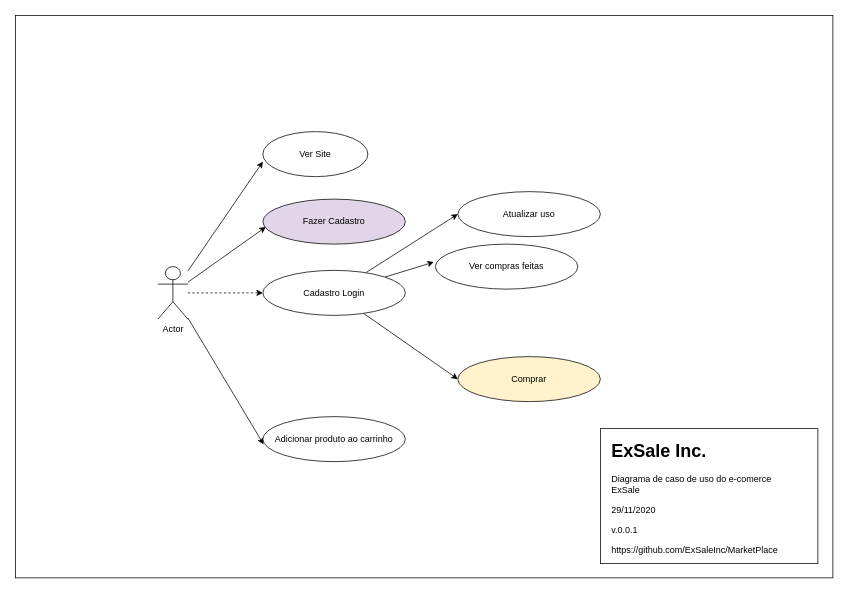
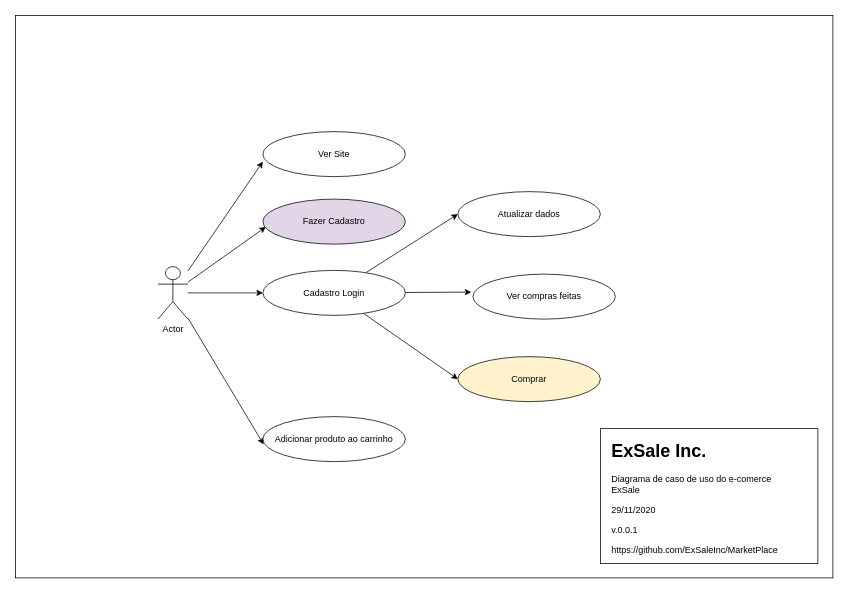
node "Ver Site": size 105x45 -> 143x45
node "Atualizar uso": label "Atualizar uso" -> "Atualizar dados"
node "Ver compras feitas": moved (507, 267) -> (544, 297)
edge "Actor" -> "Cadastro Login": style dashed -> solid
